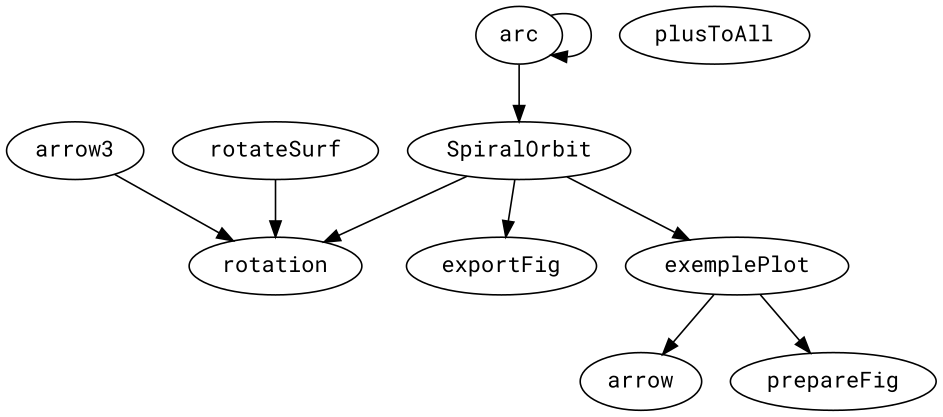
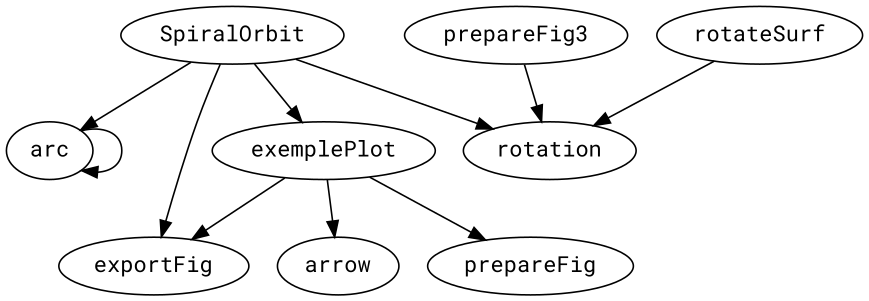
node "plusToAll": removed
edge "arc" -> "SpiralOrbit": reversed
node "arrow3": label "arrow3" -> "prepareFig3"
edge "exemplePlot" -> "exportFig": added
